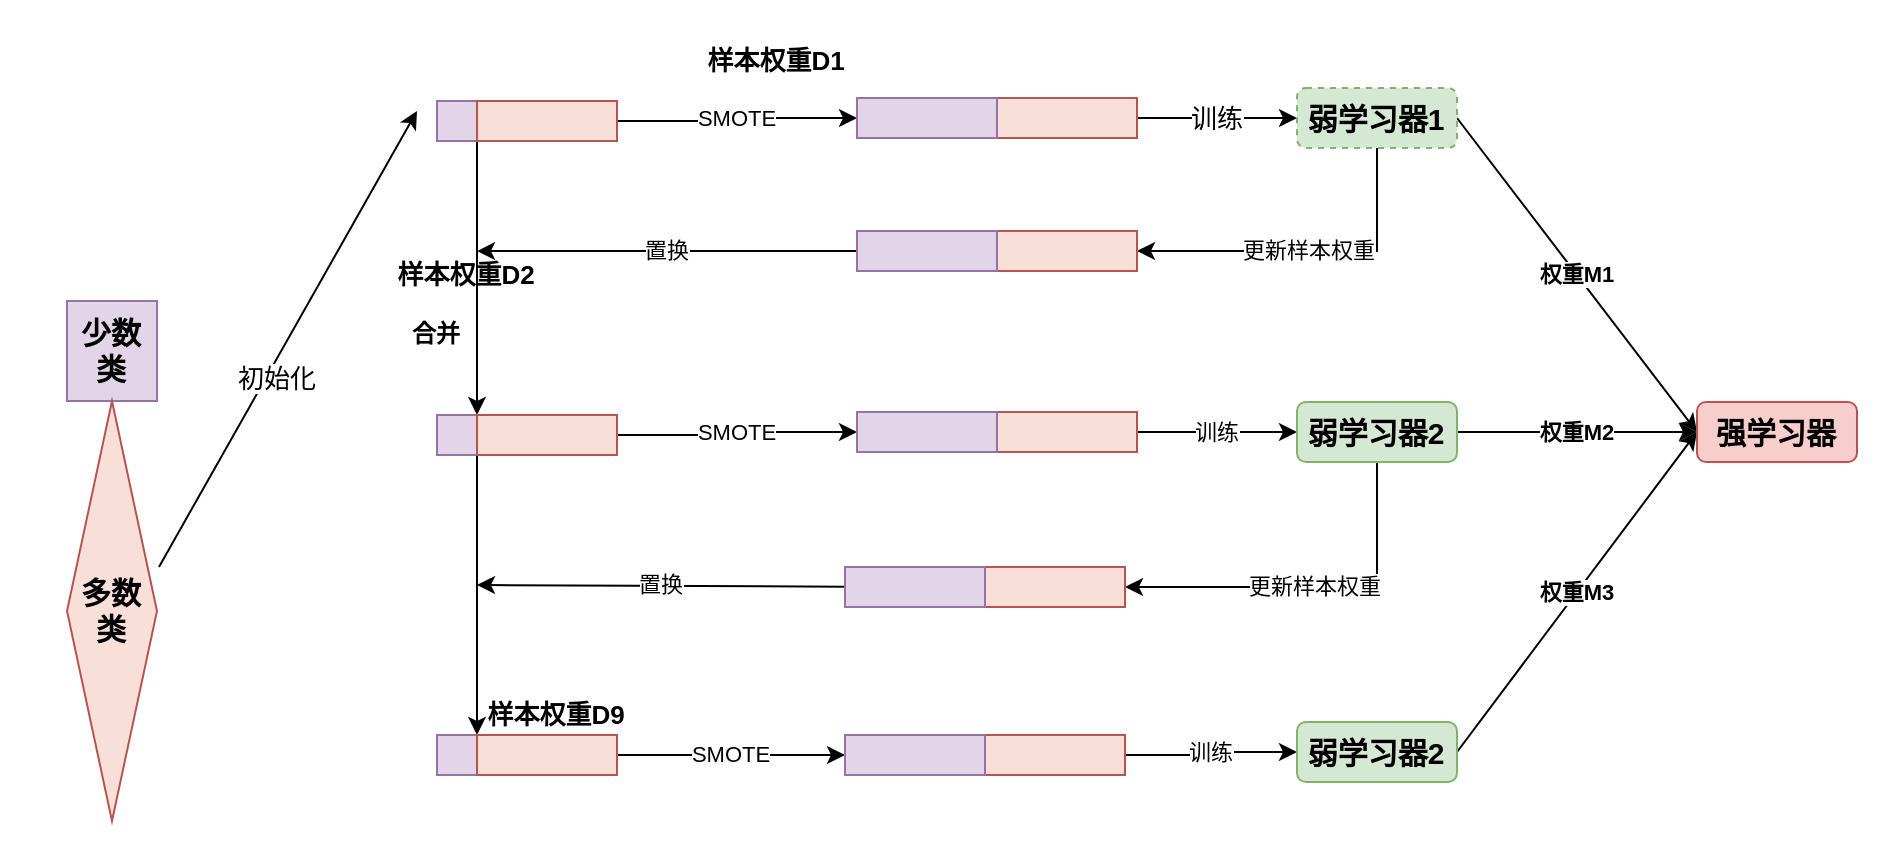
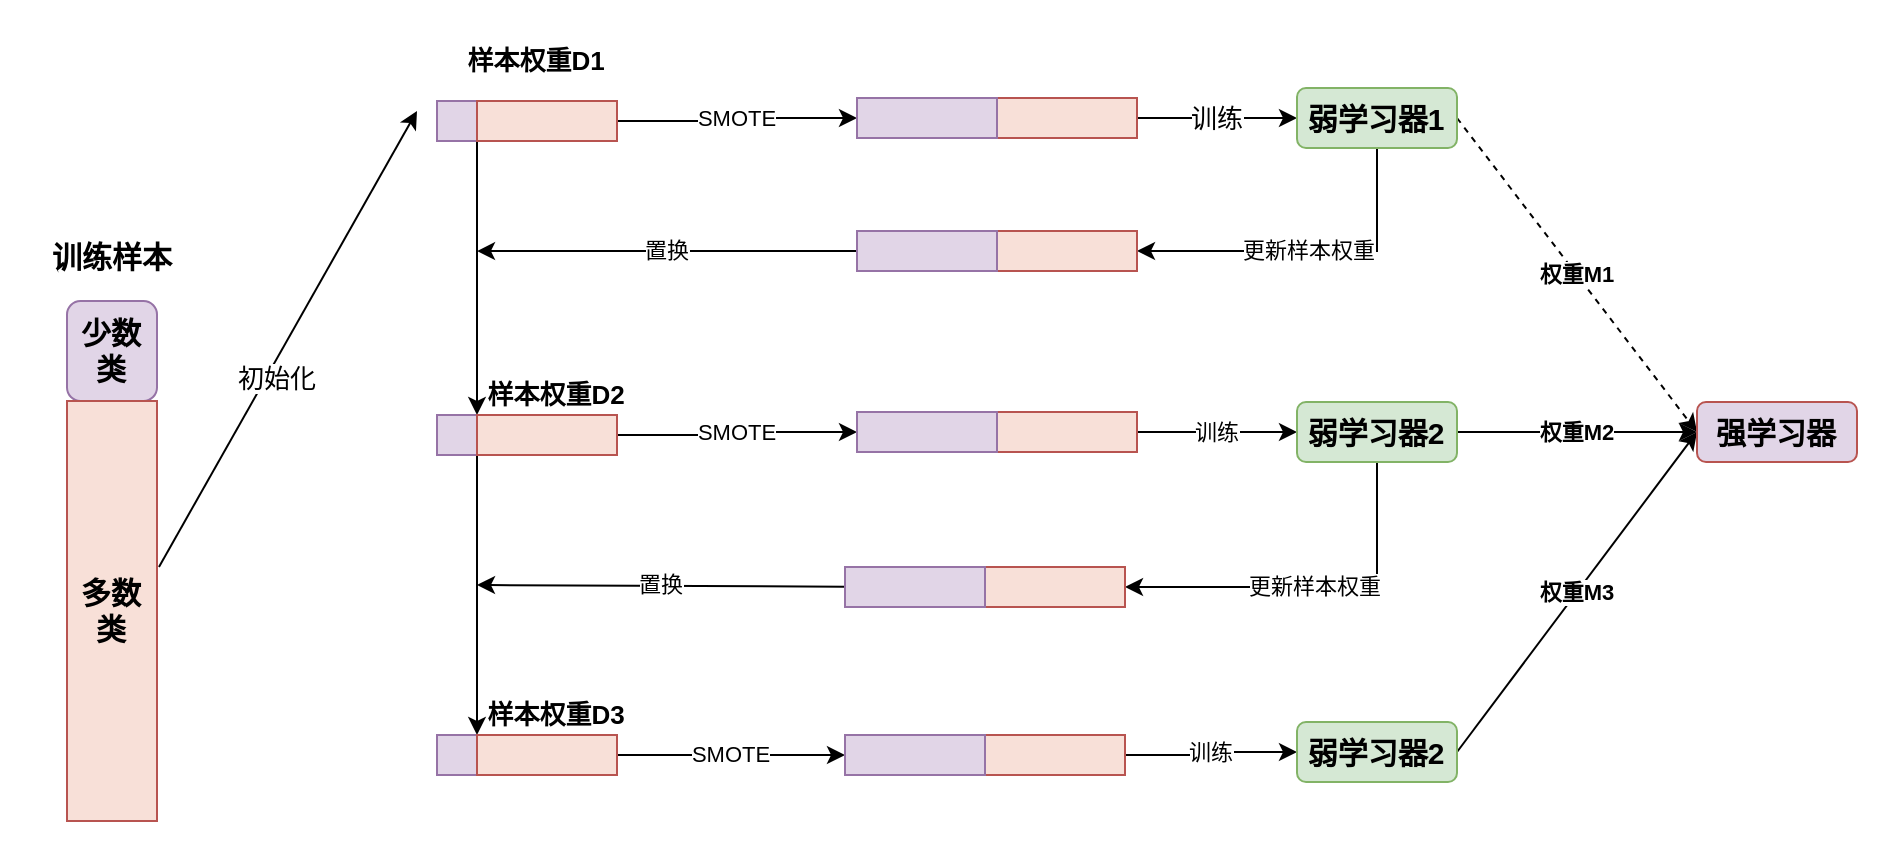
node "样本权重D1": moved (777, 61) -> (537, 61)
node "弱学习器1": style dashed -> solid
edge "弱学习器1" -> "强学习器": style solid -> dashed
node "训练样本": added
node "样本权重D2": moved (467, 275) -> (557, 395)
node "合并": removed
node "少数类": shape rectangle -> rounded rectangle
node "强学习器": fillcolor #f8cecc -> #e1d5e7
node "多数类": shape diamond -> rectangle
node "样本权重D9": label "样本权重D9" -> "样本权重D3"
